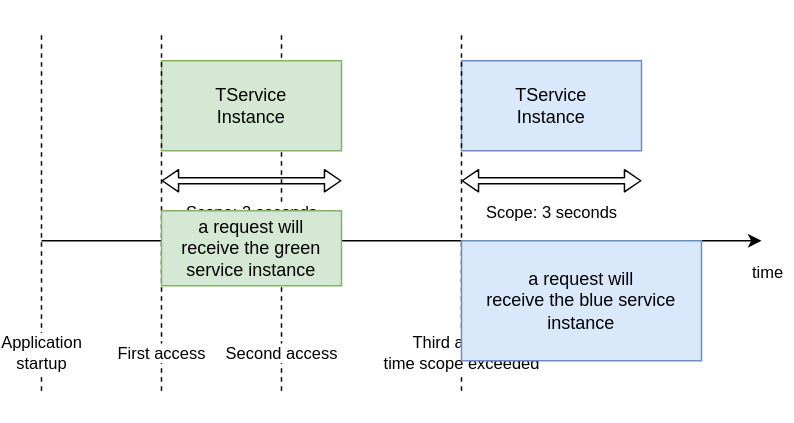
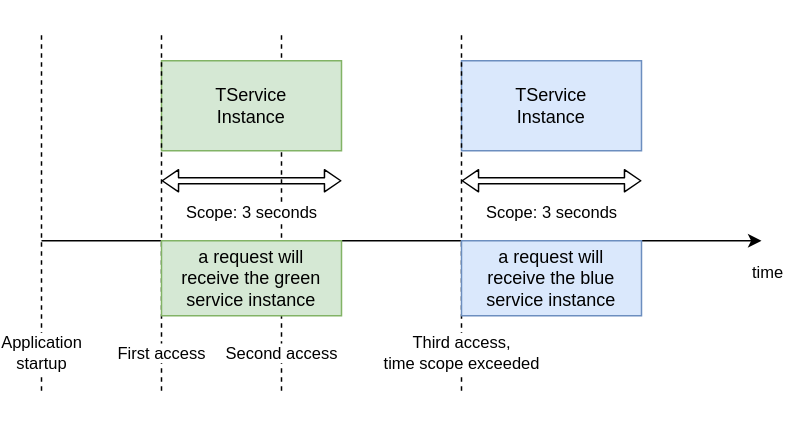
node "a request will receive the green service instance": moved (251, 248) -> (251, 278)
node "a request will receive the blue service instance": size 240x120 -> 180x75
